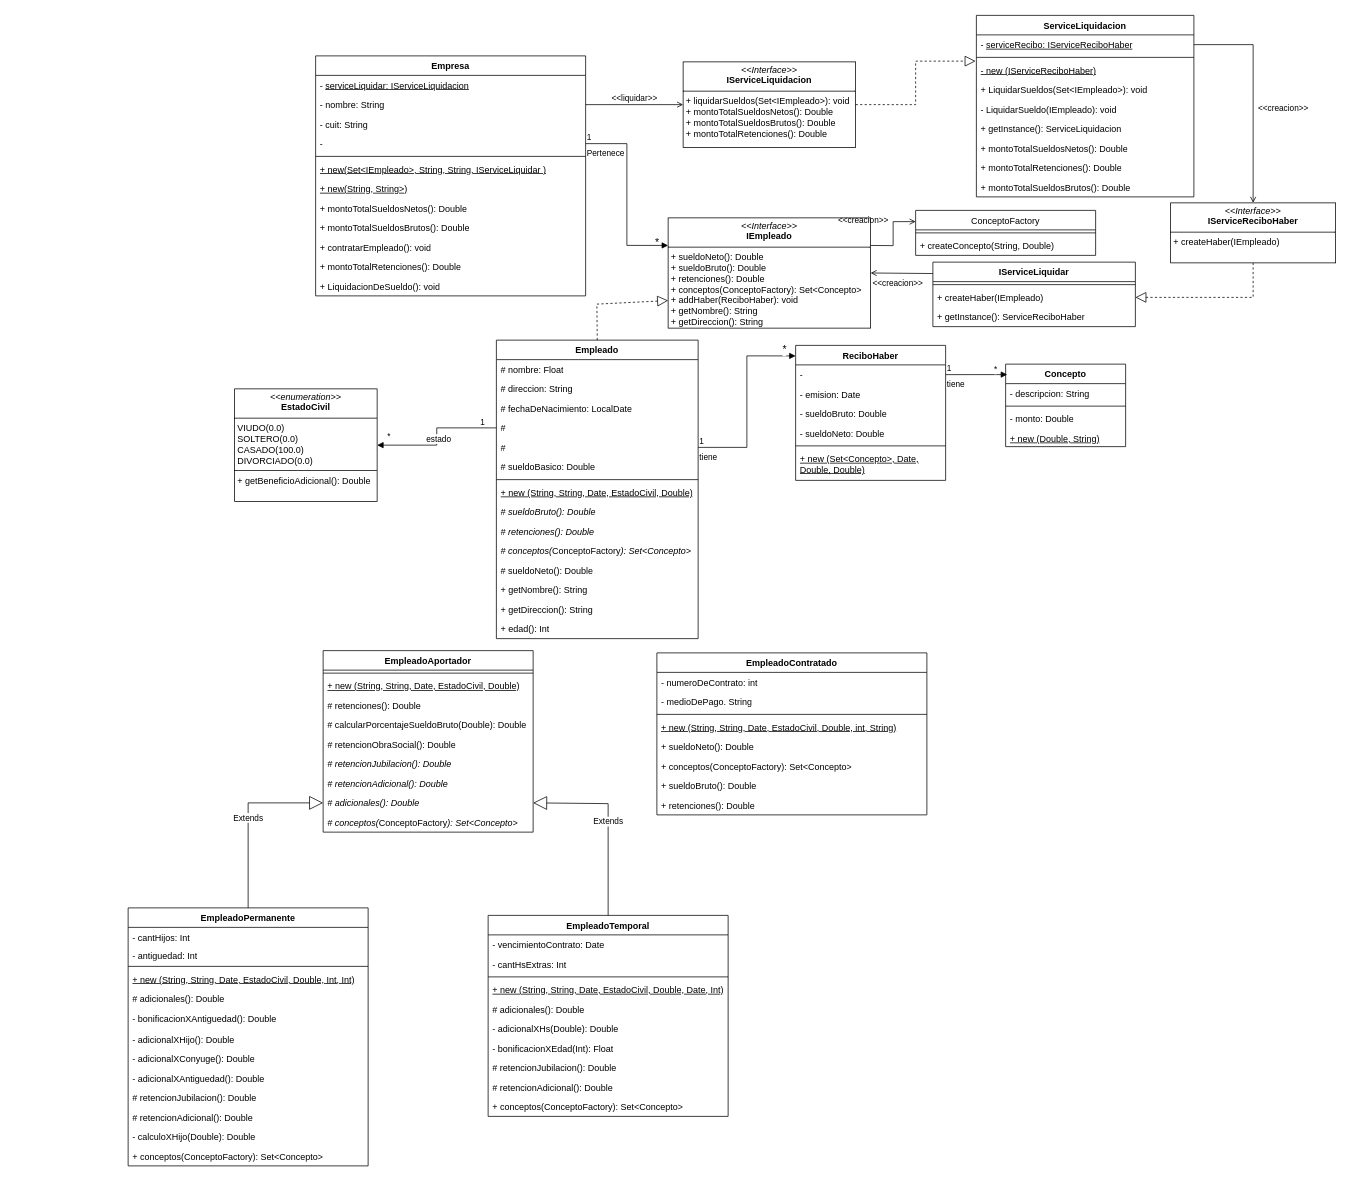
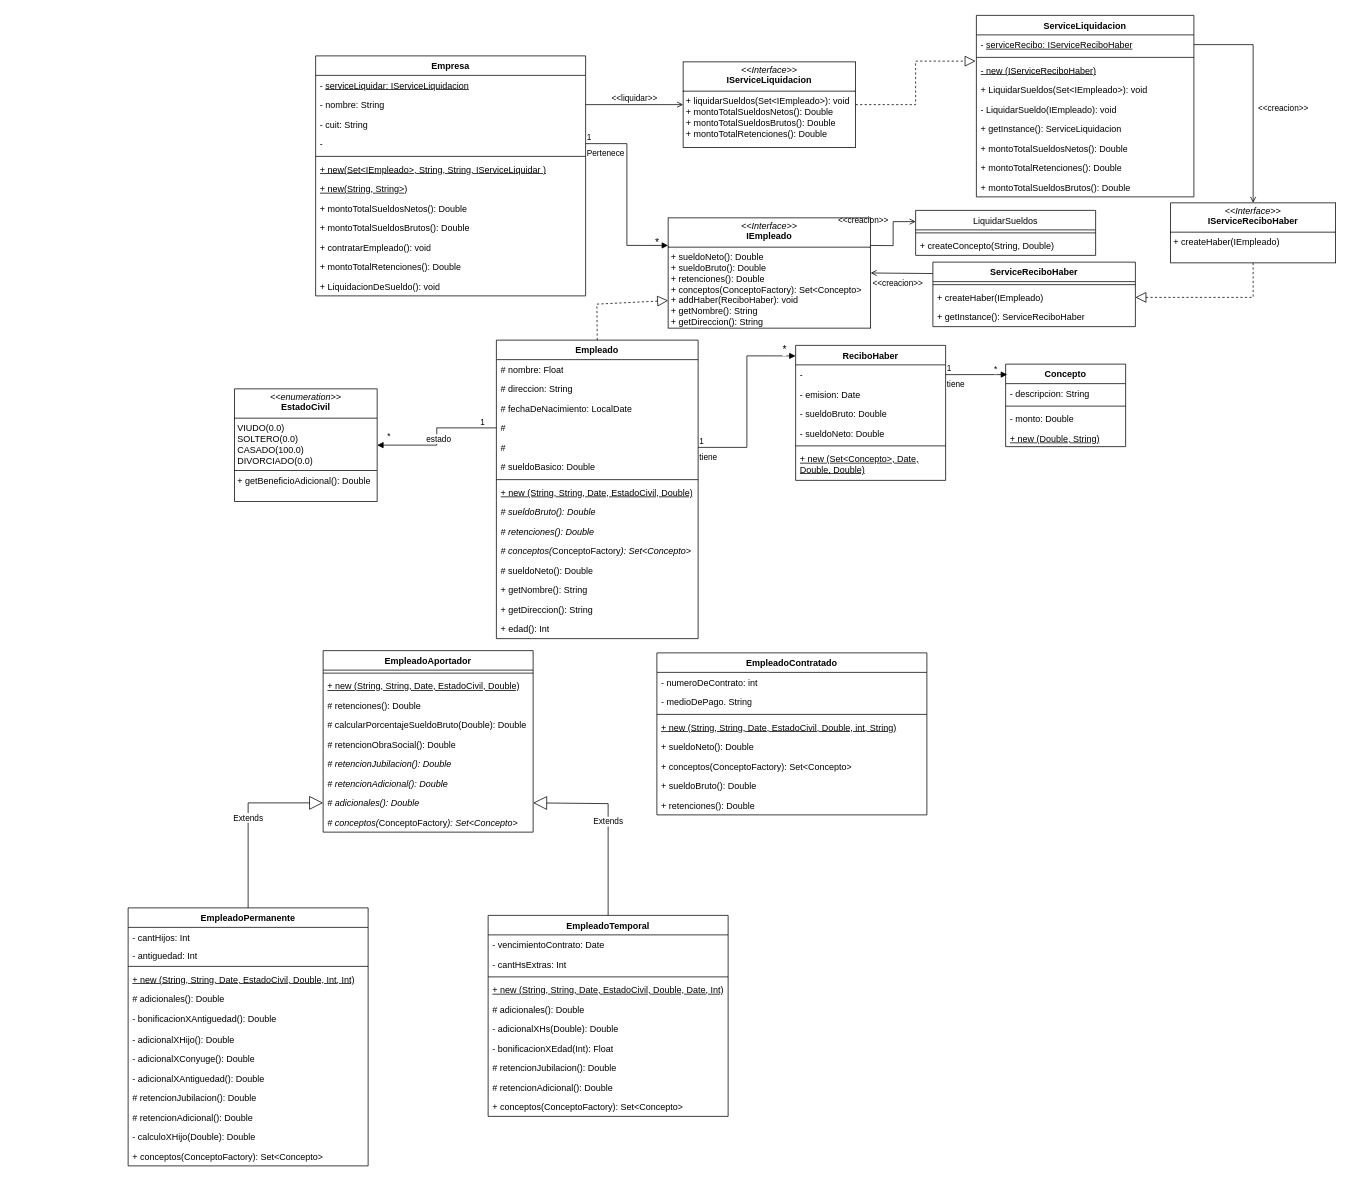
node "ConceptoFactory": label "ConceptoFactory" -> "LiquidarSueldos"
node "IServiceLiquidar": label "IServiceLiquidar" -> "ServiceReciboHaber"
